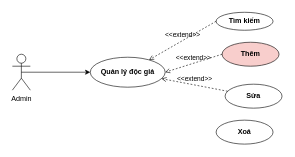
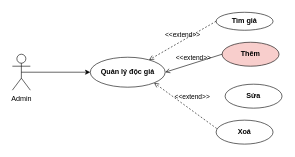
node "Tìm kiếm": label "Tìm kiếm" -> "Tìm giả"
edge "Thêm" -> "Quản lý độc giả": style dashed -> solid
edge "Sửa" -> "Quản lý độc giả": removed, label "<<extend>>"
edge "Xoá" -> "Quản lý độc giả": added, label "<<extend>>"
